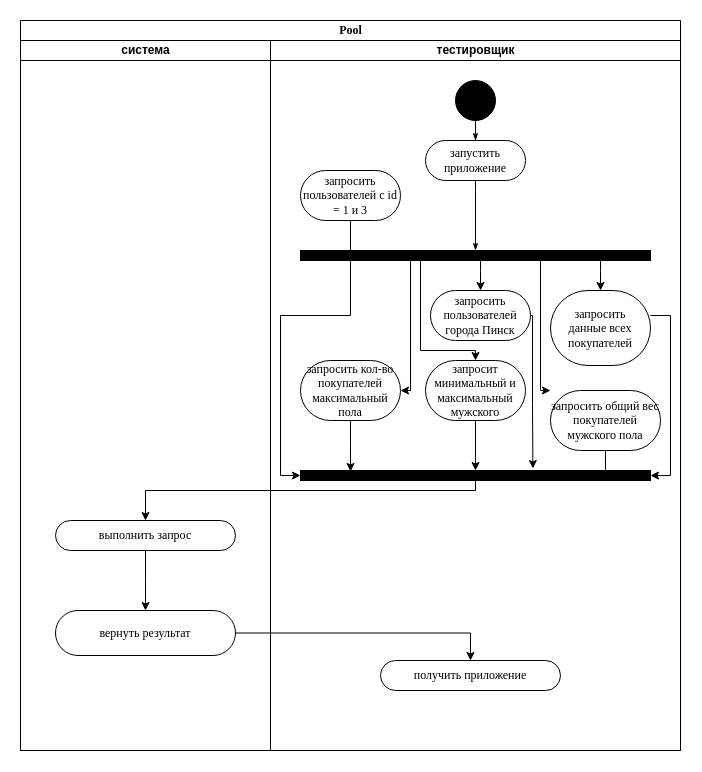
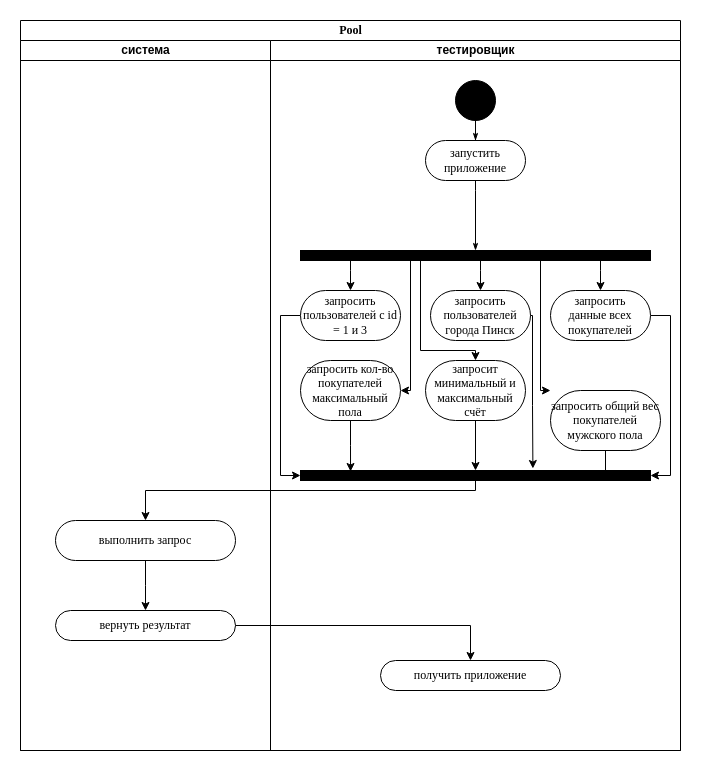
node "запросить пользователей с id = 1 и 3": moved (351, 196) -> (351, 316)
node "запросить данные всех покупателей": size 100x75 -> 100x50
node "запросит минимальный и максимальный мужского": label "запросит минимальный и максимальный мужского" -> "запросит минимальный и максимальный счёт"
node "выполнить запрос": size 180x30 -> 180x40
node "вернуть результат": size 180x45 -> 180x30
